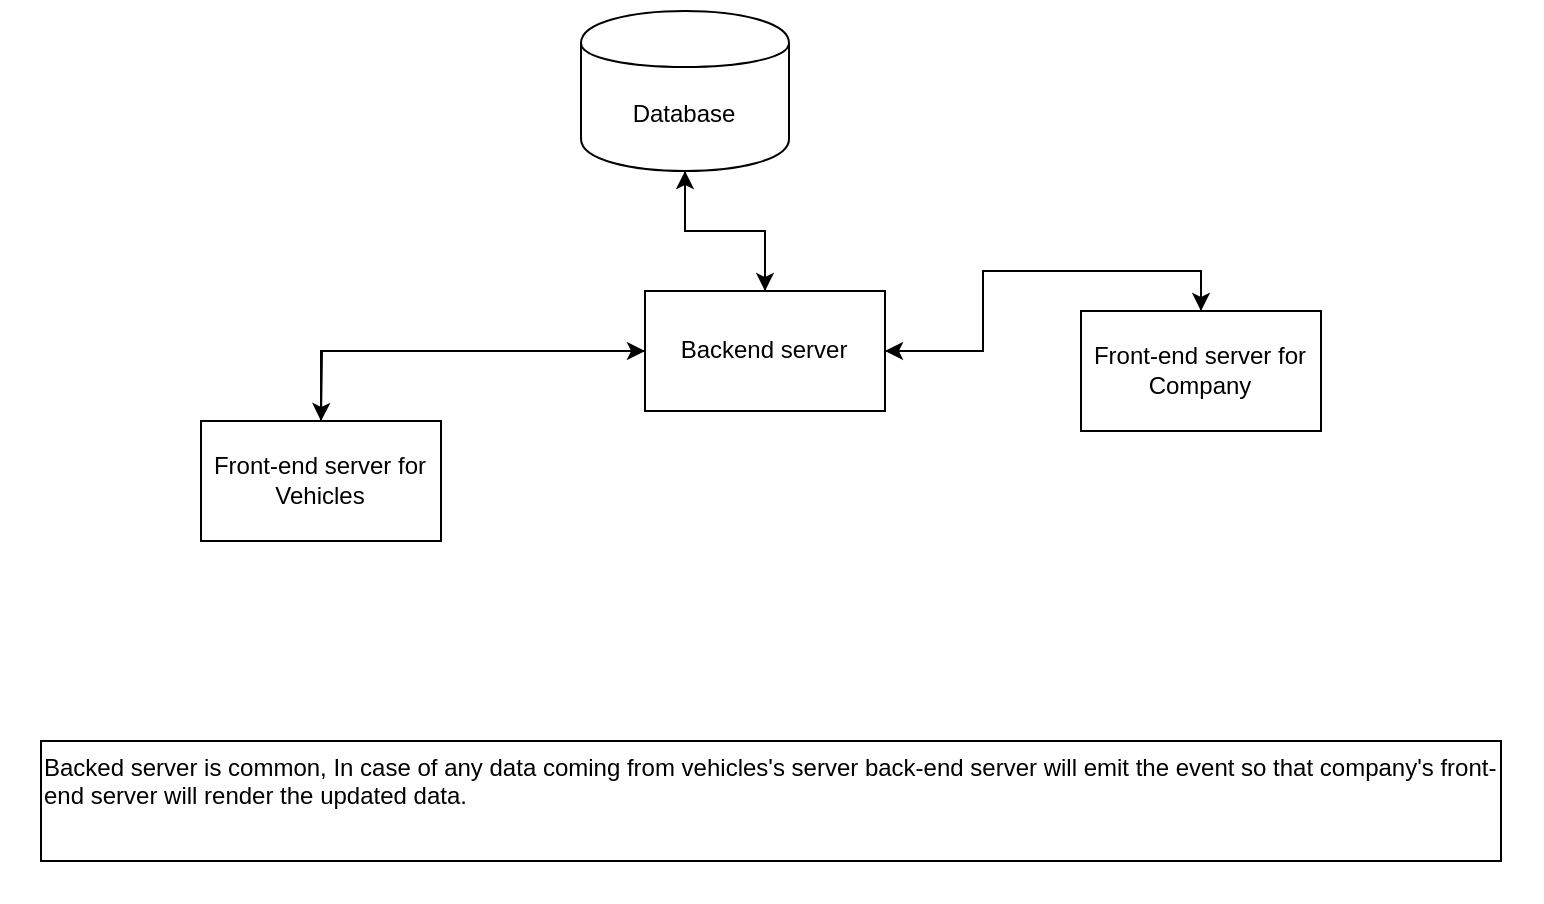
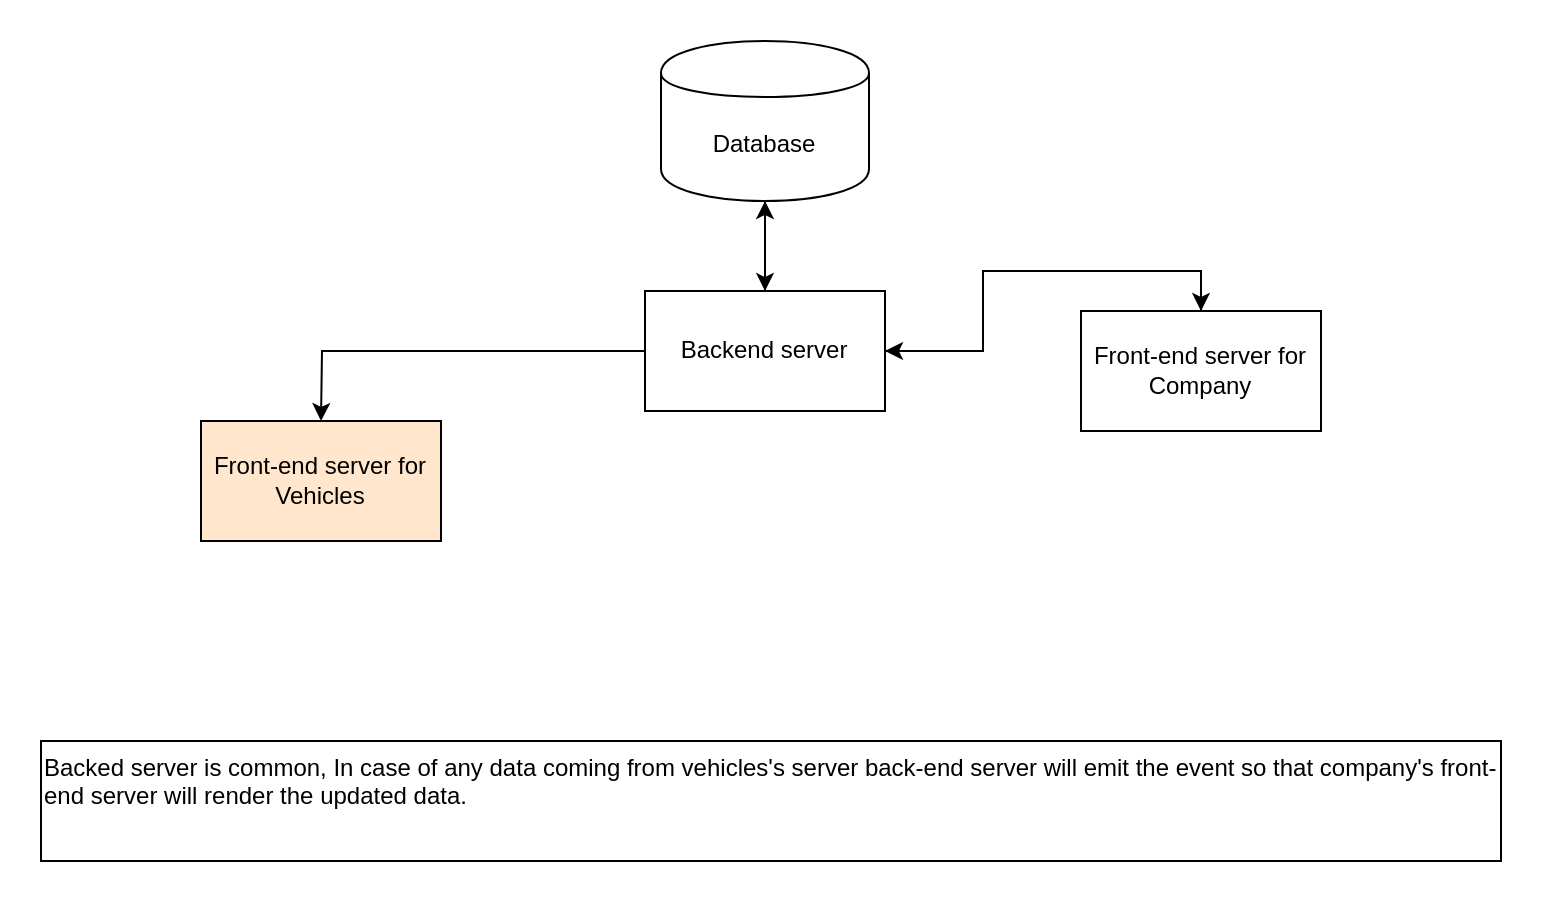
node "Database": moved (685, 91) -> (765, 121)
edge "Front-end server for Vehicles" -> "Backend server": removed
node "Front-end server for Vehicles": fillcolor #ffffff -> #ffe6cc
